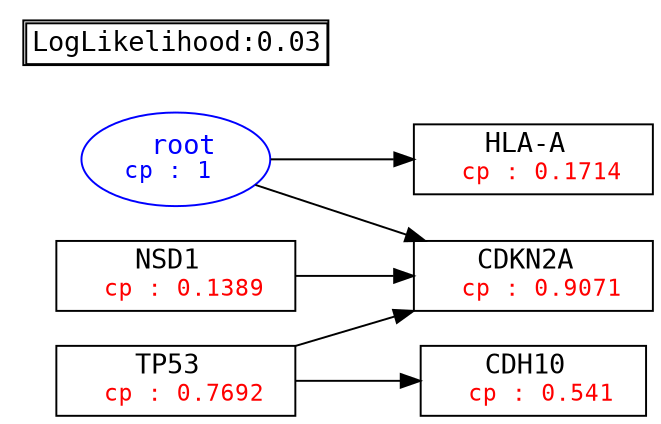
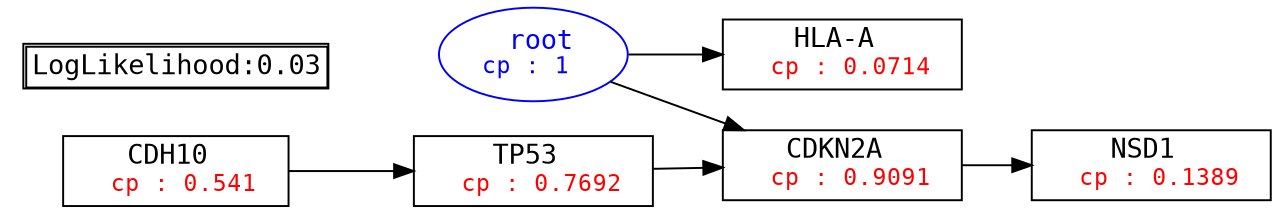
node "HLA-A": text "cp : 0.1714" -> "cp : 0.0714"
edge "NSD1" -> "CDKN2A": reversed
node "CDKN2A": text "cp : 0.9071" -> "cp : 0.9091"
edge "TP53" -> "CDH10": reversed
